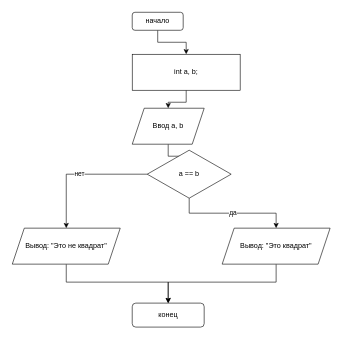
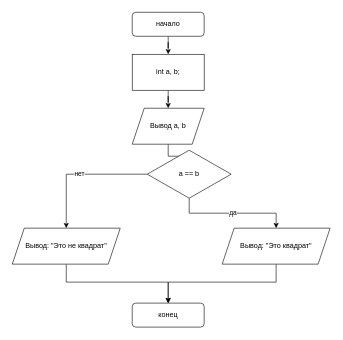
node "начало": size 51x18 -> 72x24
node "int a, b;": size 108x36 -> 72x36
node "Ввод a, b": label "Ввод a, b" -> "Вывод a, b"
